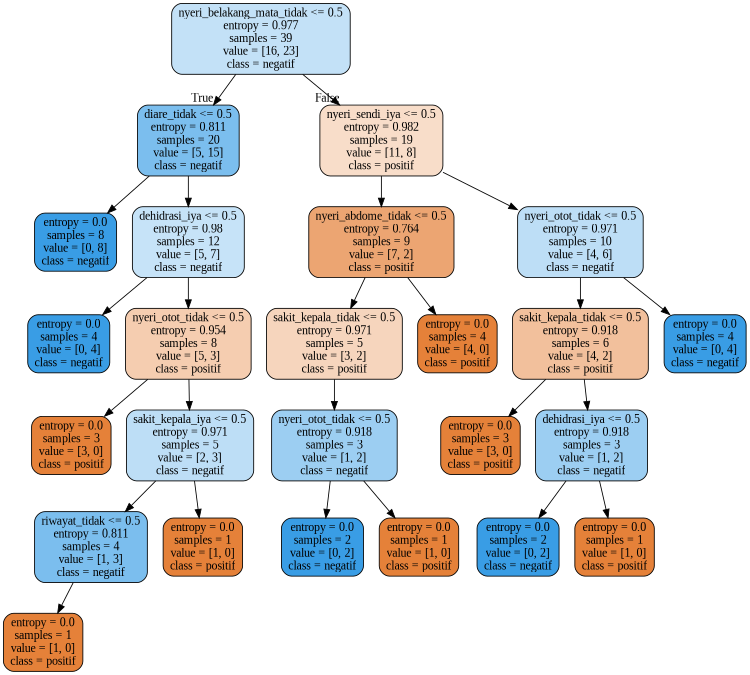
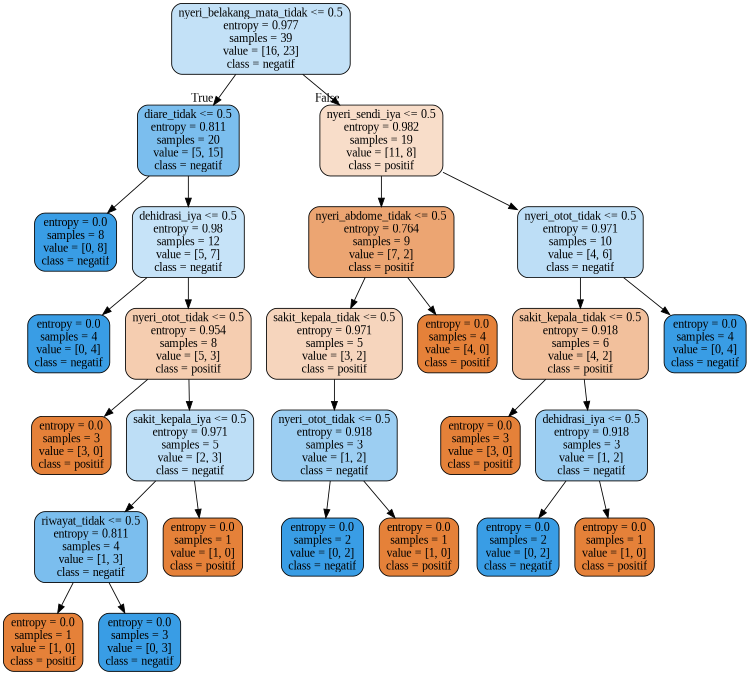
node "entropy = 0.0 samples = 3 value = [0, 3] class = negatif": added
